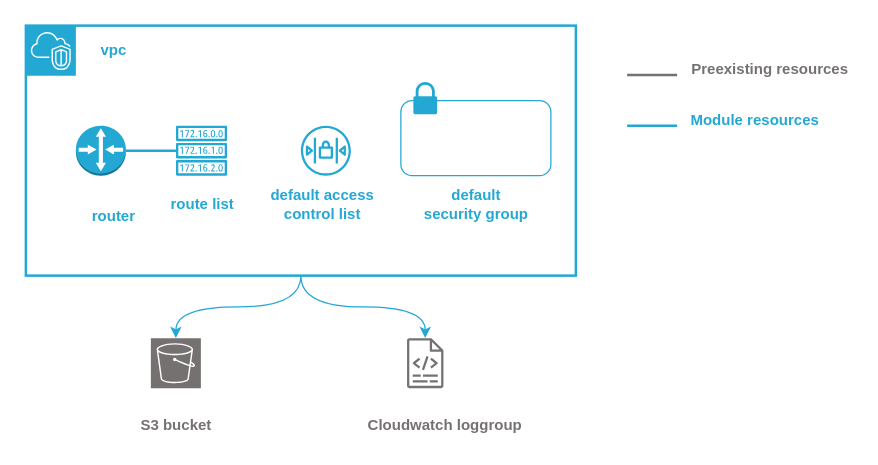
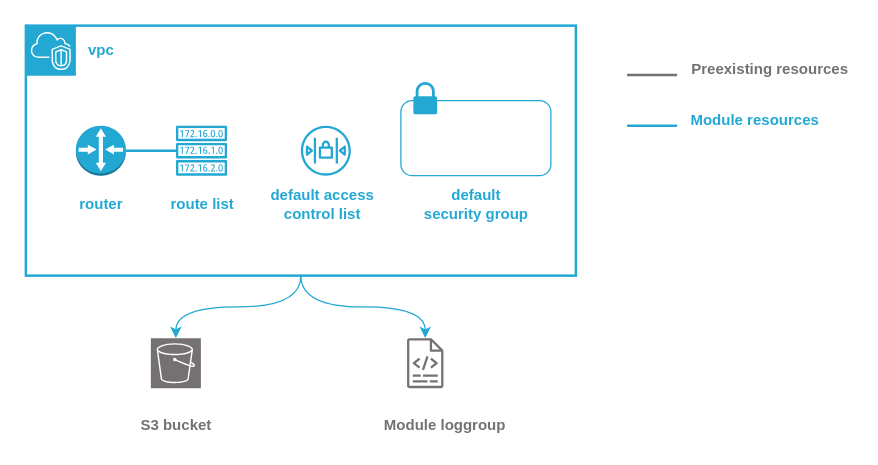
node "vpc": moved (113, 51) -> (101, 51)
node "router": moved (113, 217) -> (101, 204)
node "Cloudwatch loggroup": label "Cloudwatch loggroup" -> "Module loggroup"
